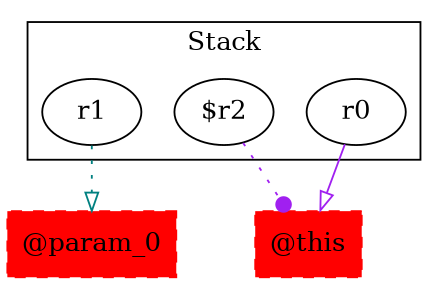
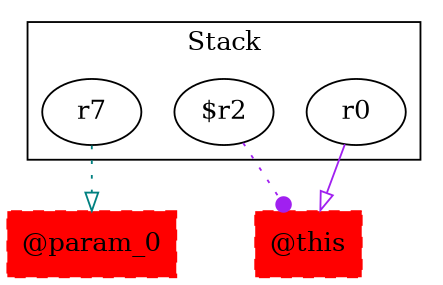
node "r1": label "r1" -> "r7"
